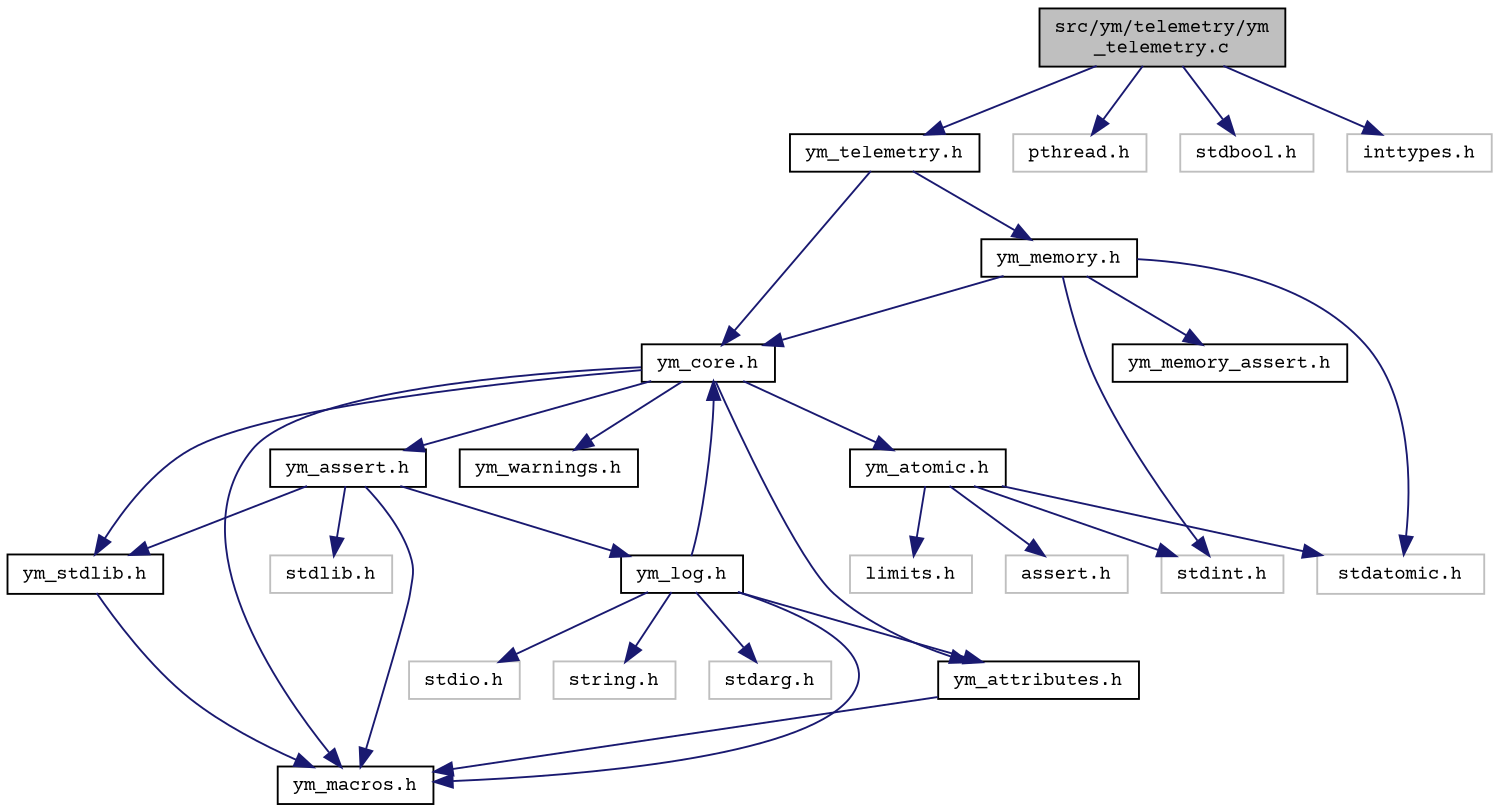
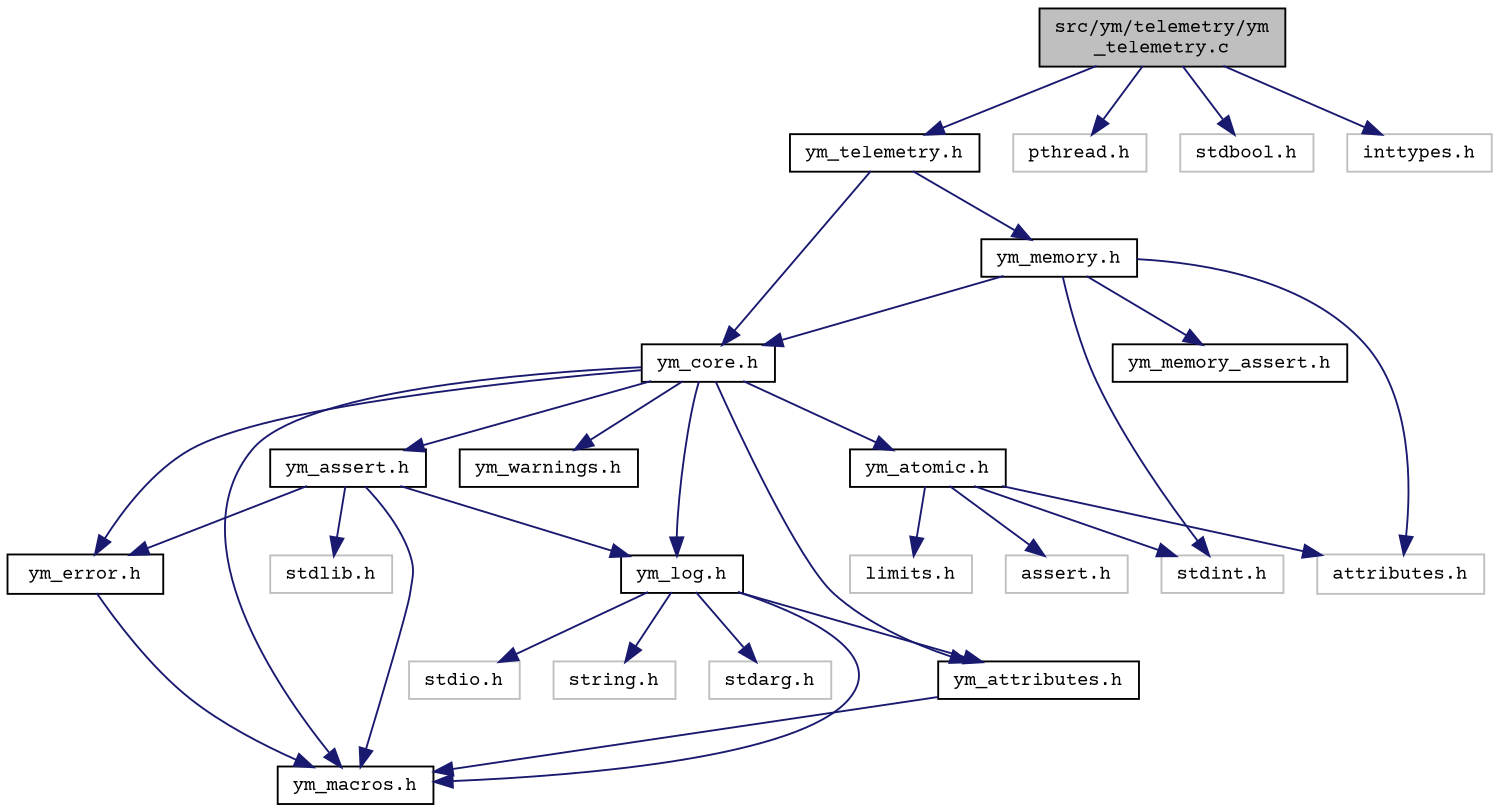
edge "ym_log.h" -> "ym_core.h": reversed
node "ym_stdlib.h": label "ym_stdlib.h" -> "ym_error.h"
node "stdatomic.h": label "stdatomic.h" -> "attributes.h"
